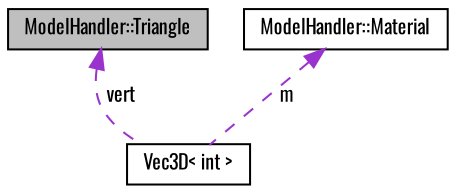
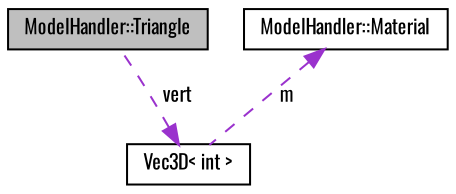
edge "Vec3D< int >" -> "ModelHandler::Triangle": reversed
